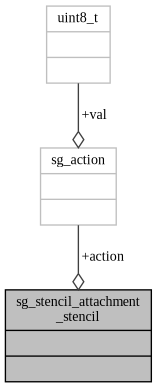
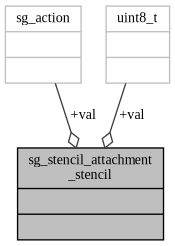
edge "uint8_t" -> "sg_action": now "uint8_t" -> "sg_stencil_attachment"
edge "sg_action" -> "sg_stencil_attachment": label " +action" -> " +val"
